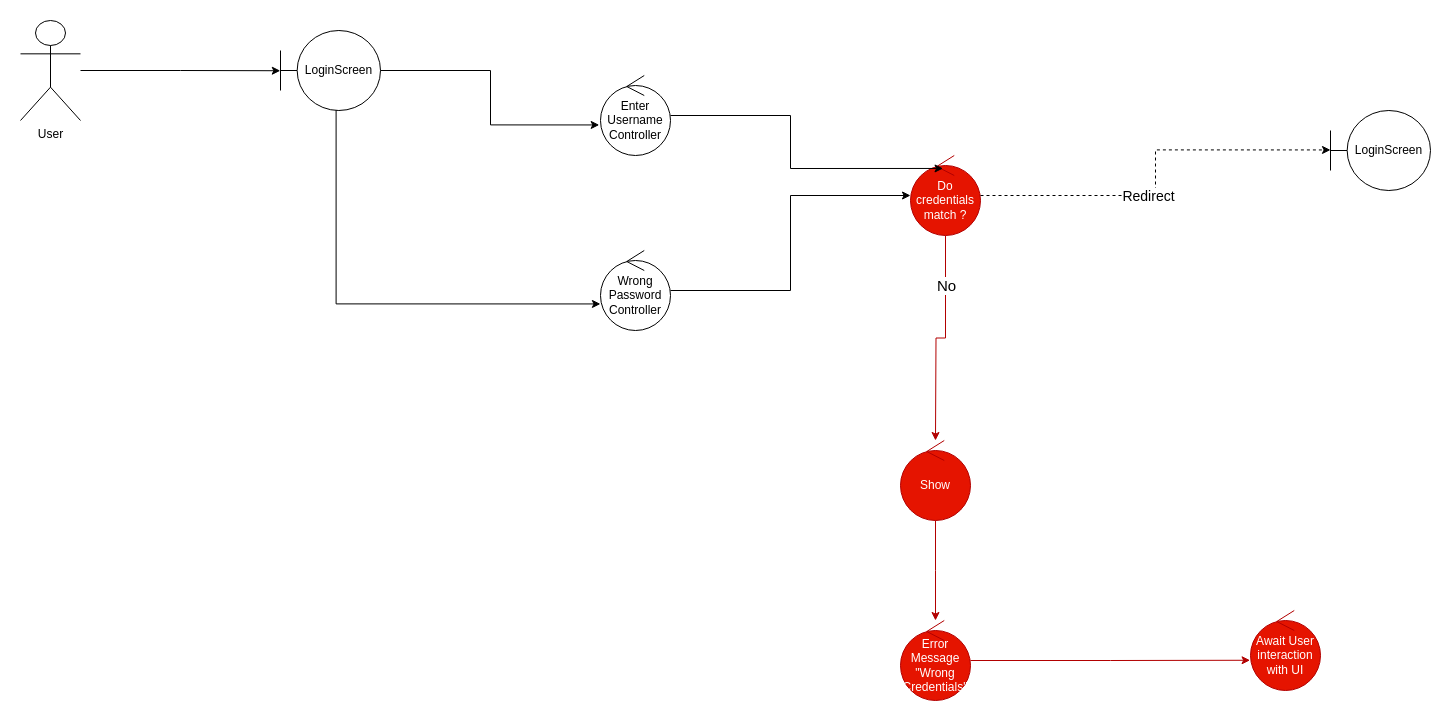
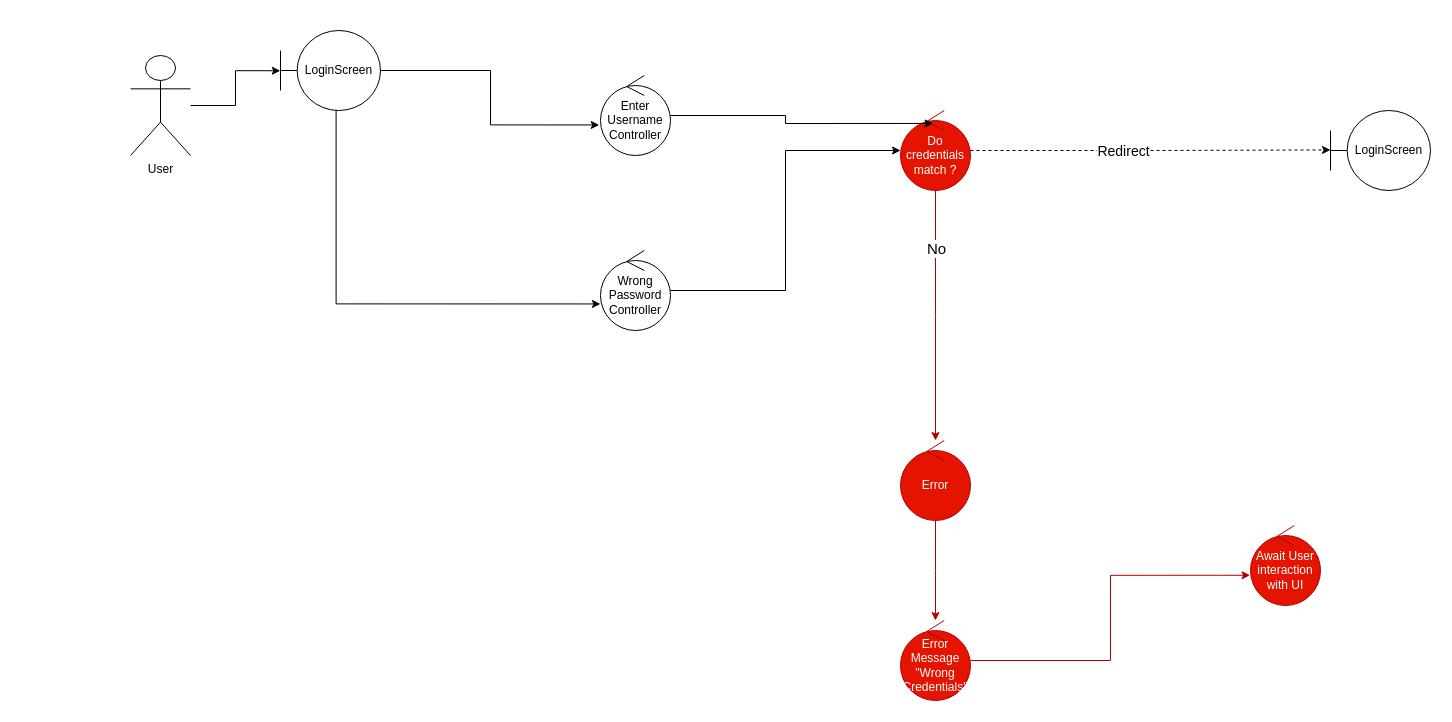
node "User": moved (51, 71) -> (161, 106)
node "Do credentials match ?": moved (946, 196) -> (936, 151)
node "Show": label "Show" -> "Error"
node "Await User interaction with UI": moved (1286, 651) -> (1286, 566)
